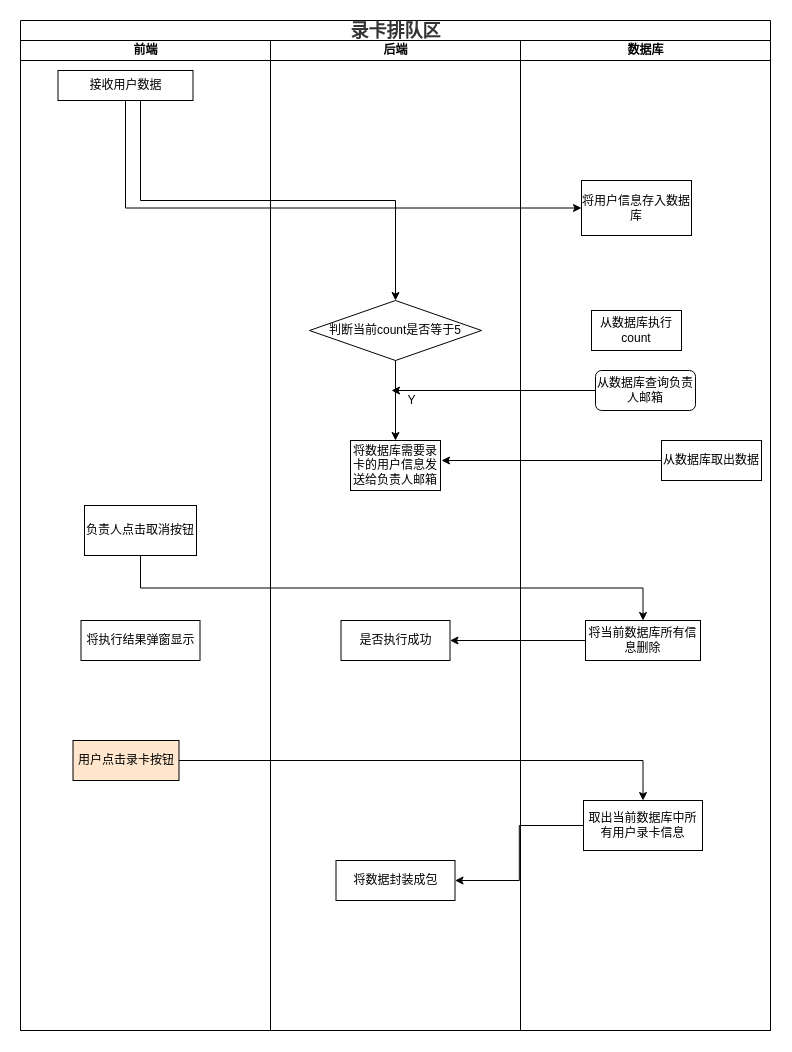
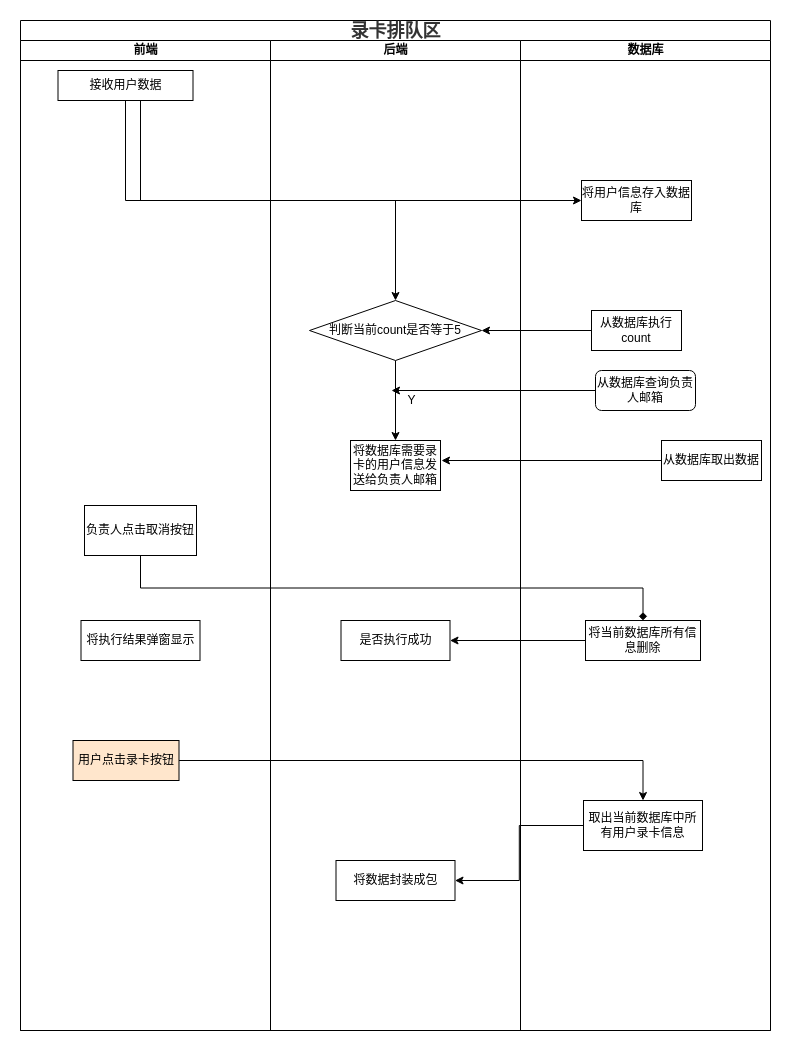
node "将用户信息存入数据库": size 110x55 -> 110x40
edge "从数据库执行count" -> "判断当前count是否等于5": added
edge "负责人点击取消按钮" -> "将当前数据库所有信息删除": arrowhead classic -> diamond
